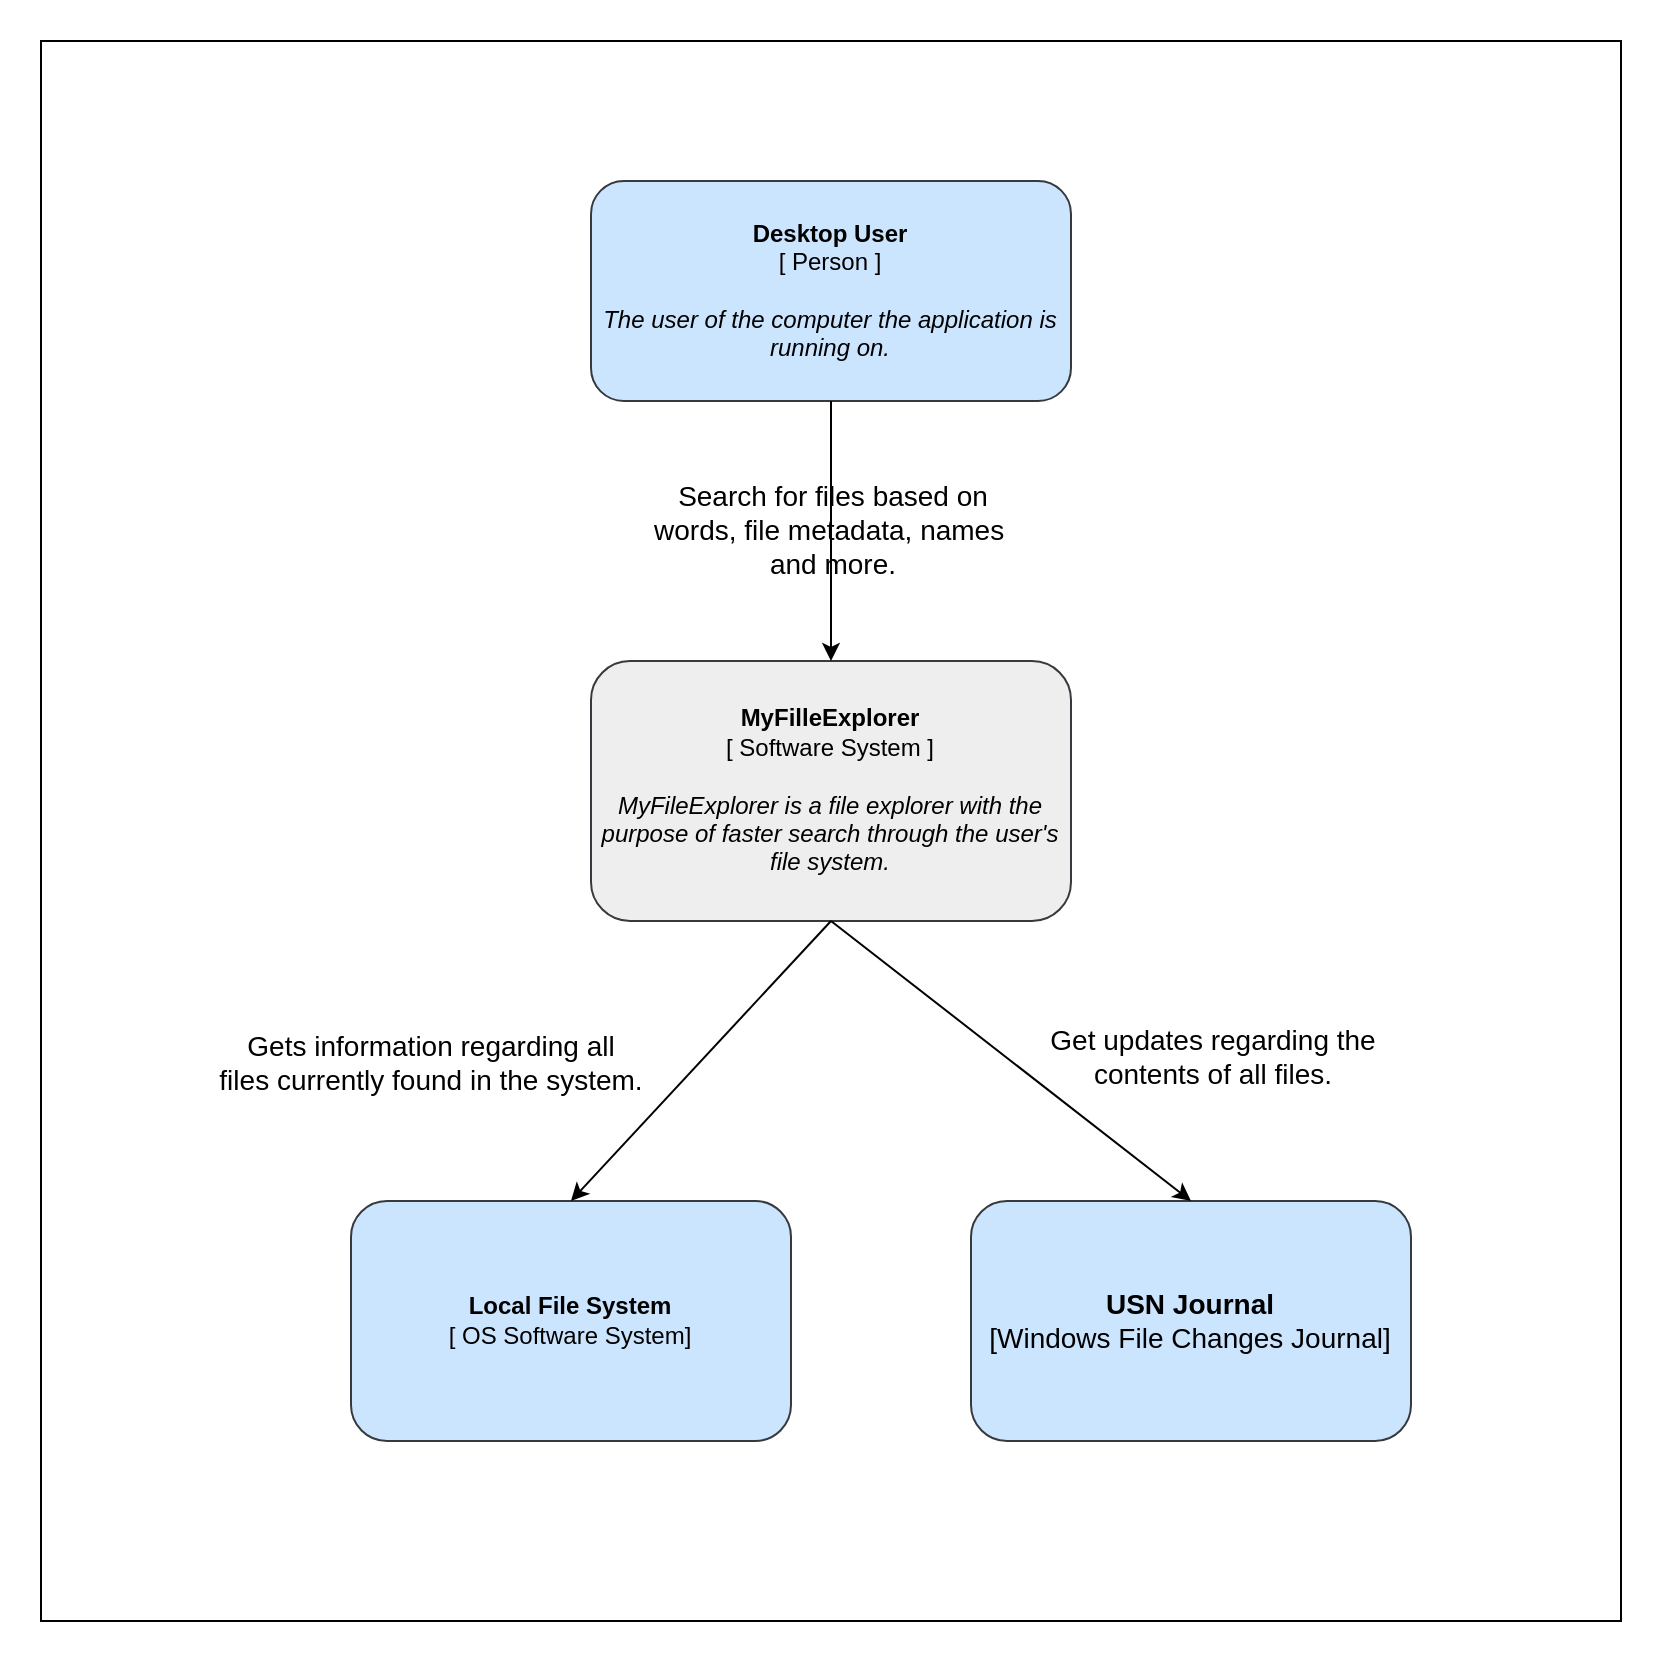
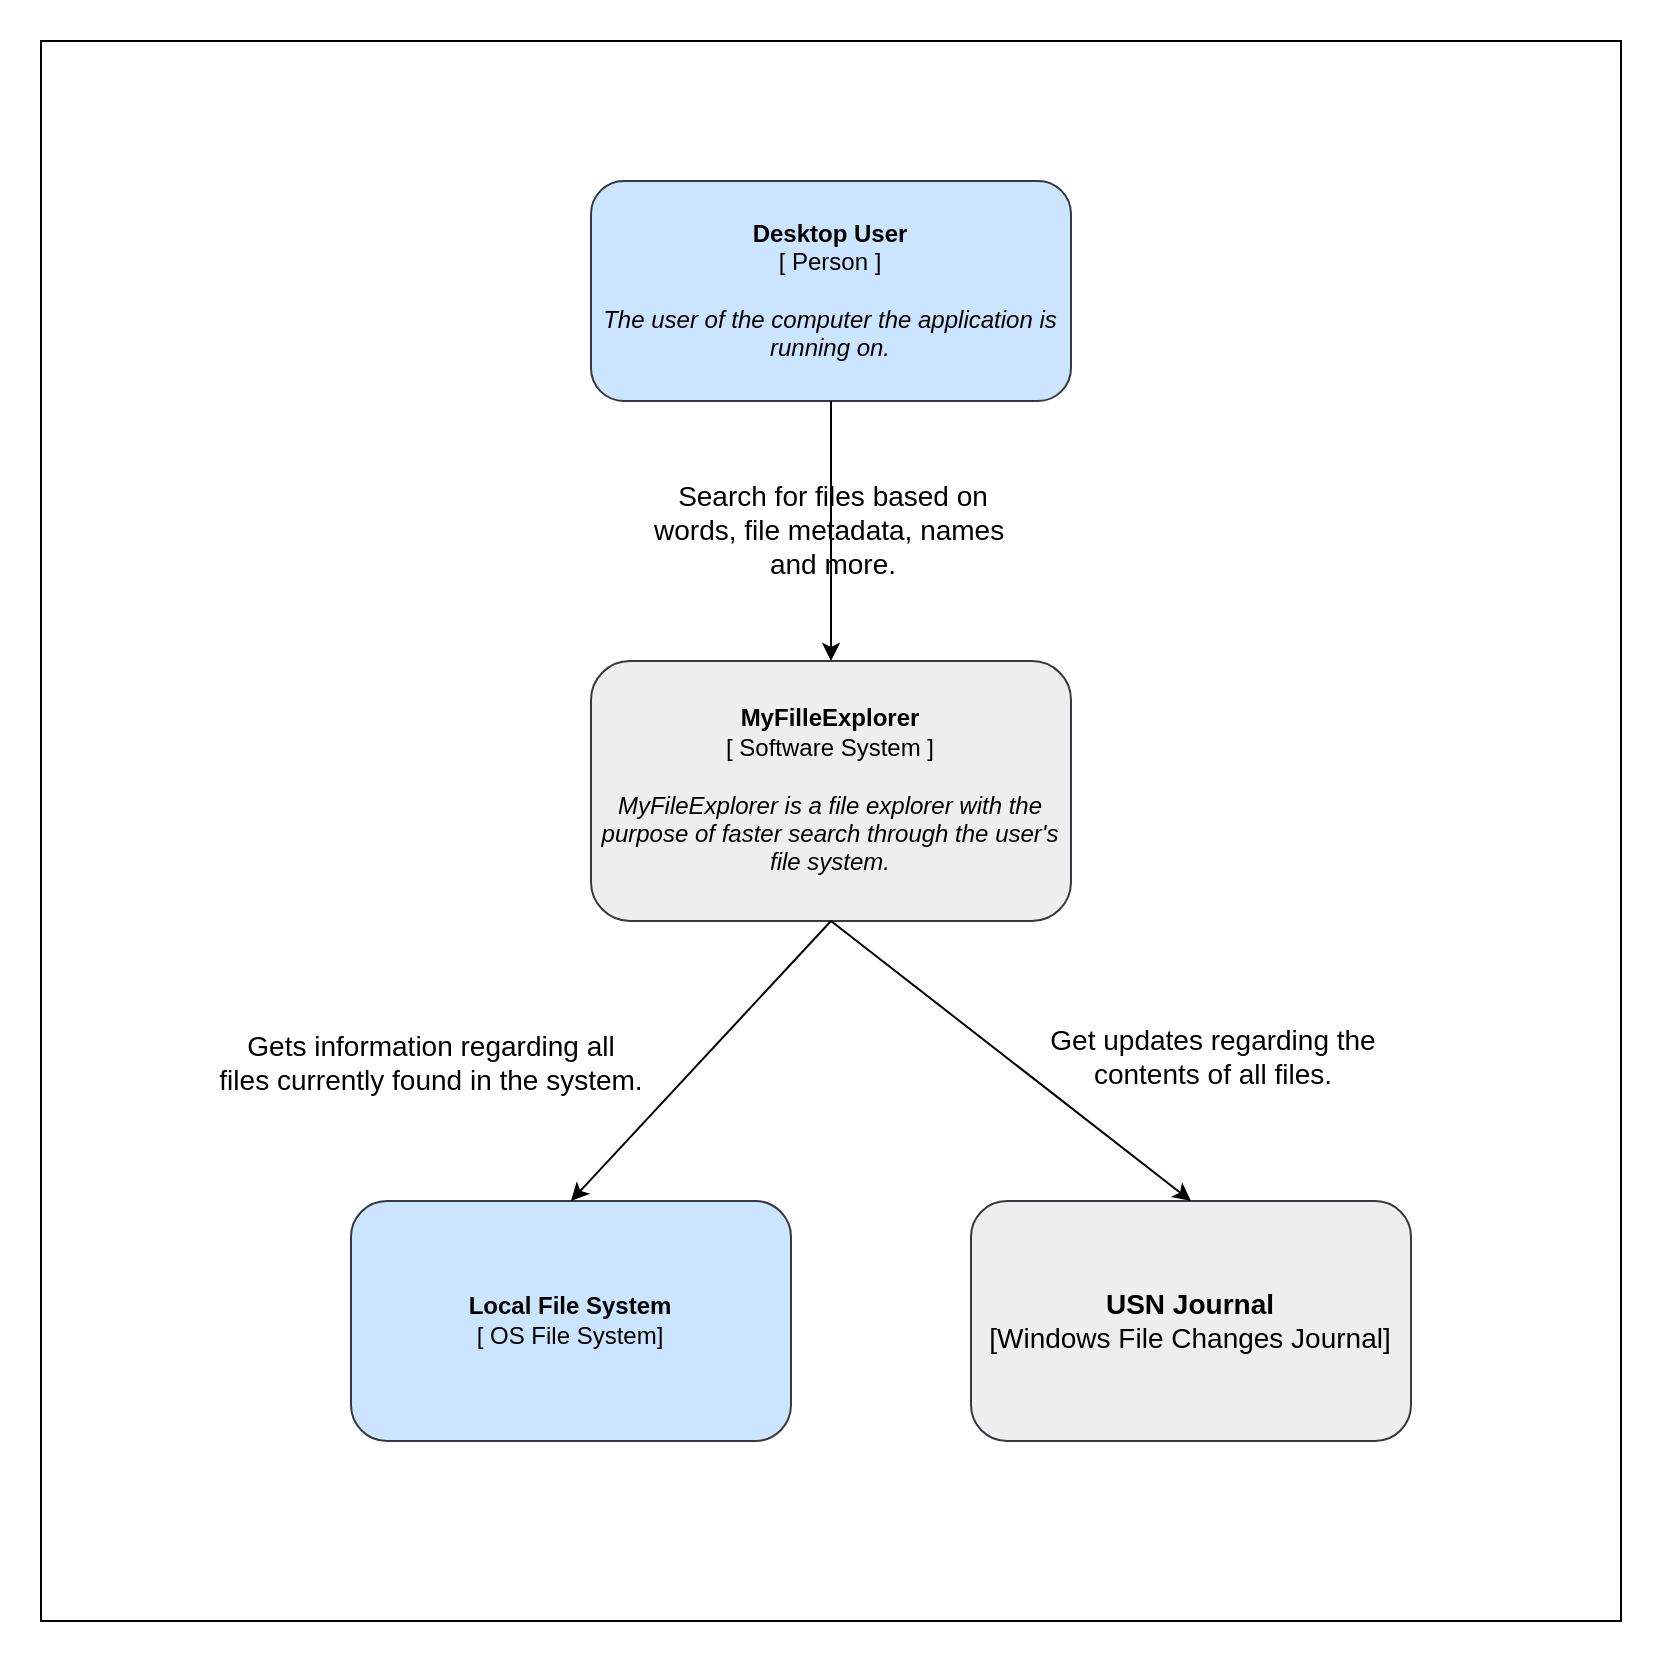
node "Local File System [ OS Software System]": label "Local File System [ OS Software System]" -> "Local File System [ OS File System]"
node "USN Journal [Windows File Changes Journal]": fillcolor #cce5ff -> #eeeeee
